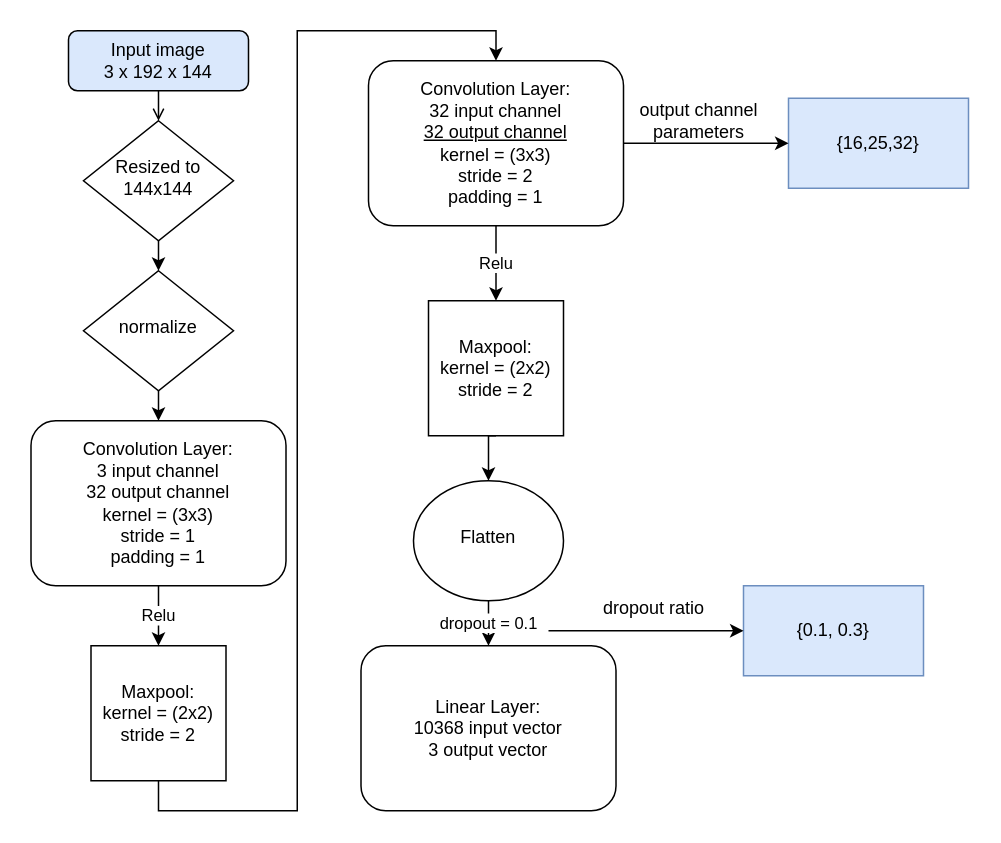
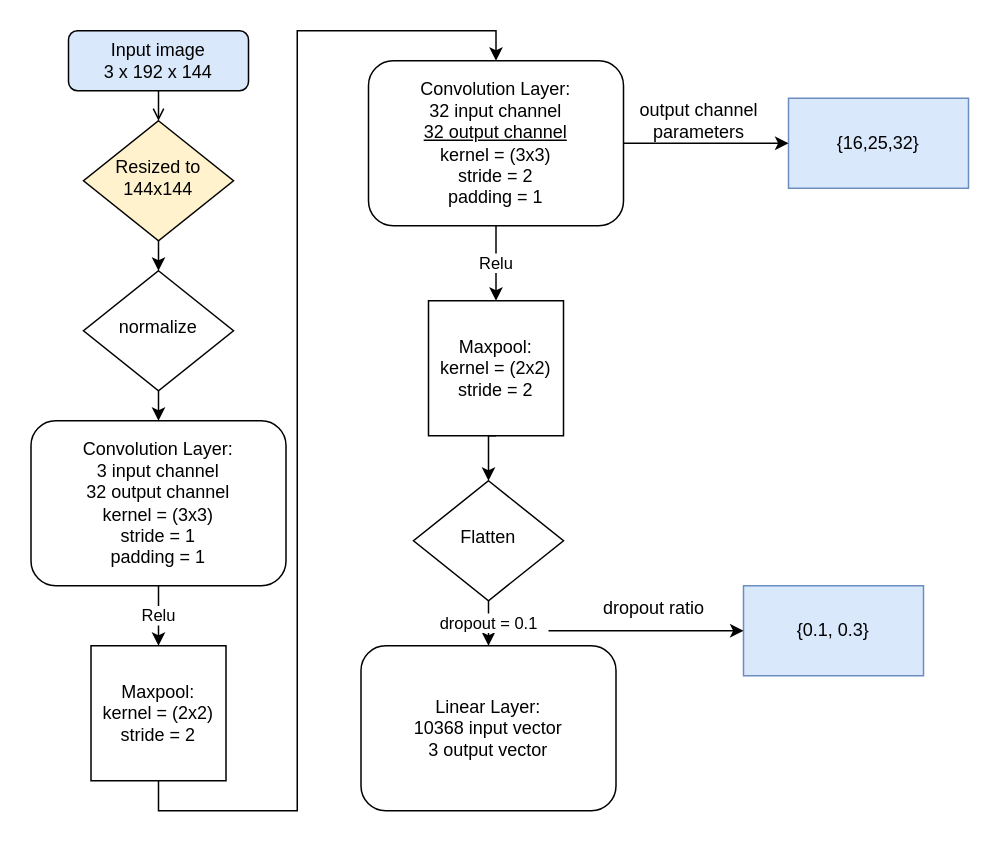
node "Resized to 144x144": fillcolor #ffffff -> #fff2cc
node "Flatten": shape ellipse -> diamond
